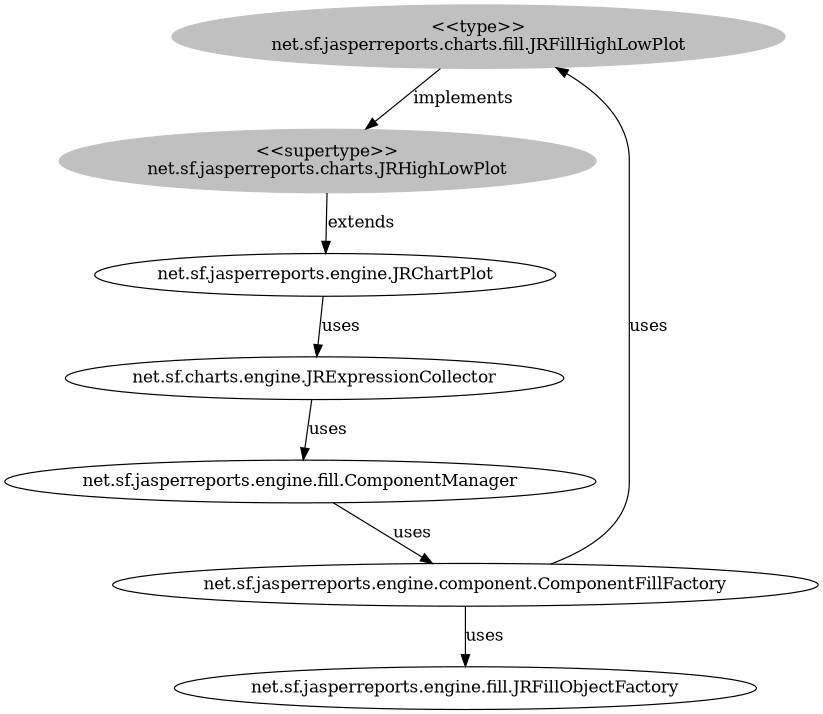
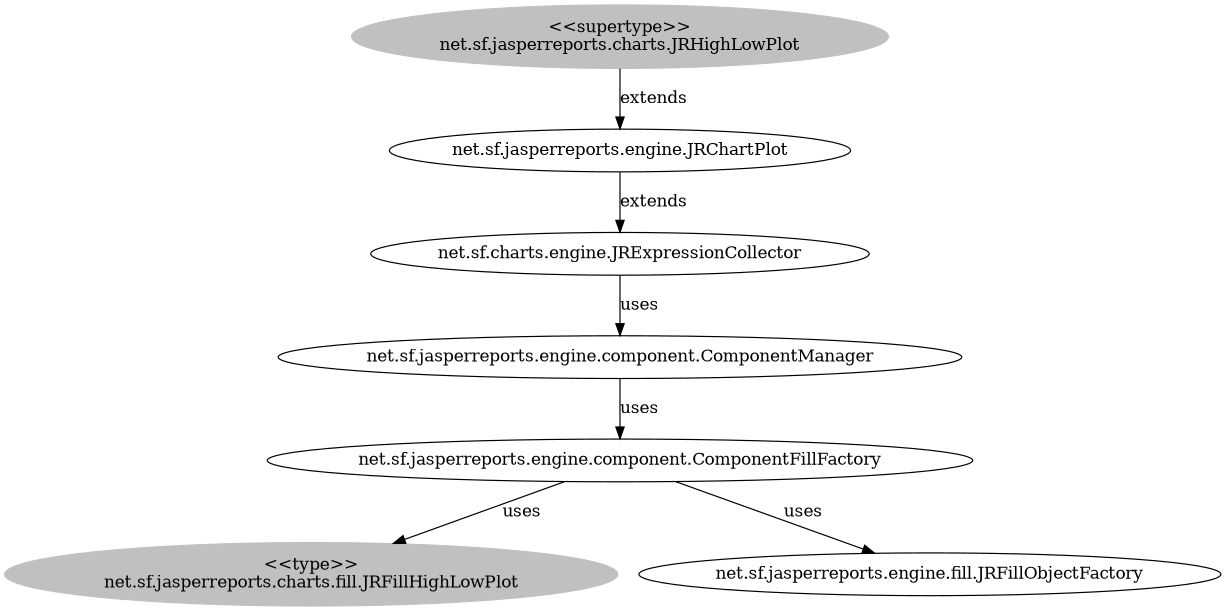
edge "<<type>> net.sf.jasperreports.charts.fill.JRFillHighLowPlot" -> "<<supertype>> net.sf.jasperreports.charts.JRHighLowPlot": removed, label "implements"
edge "net.sf.jasperreports.engine.JRChartPlot" -> "net.sf.charts.engine.JRExpressionCollector": label "uses" -> "extends"
node "net.sf.jasperreports.engine.fill.ComponentManager": label "net.sf.jasperreports.engine.fill.ComponentManager" -> "net.sf.jasperreports.engine.component.ComponentManager"
